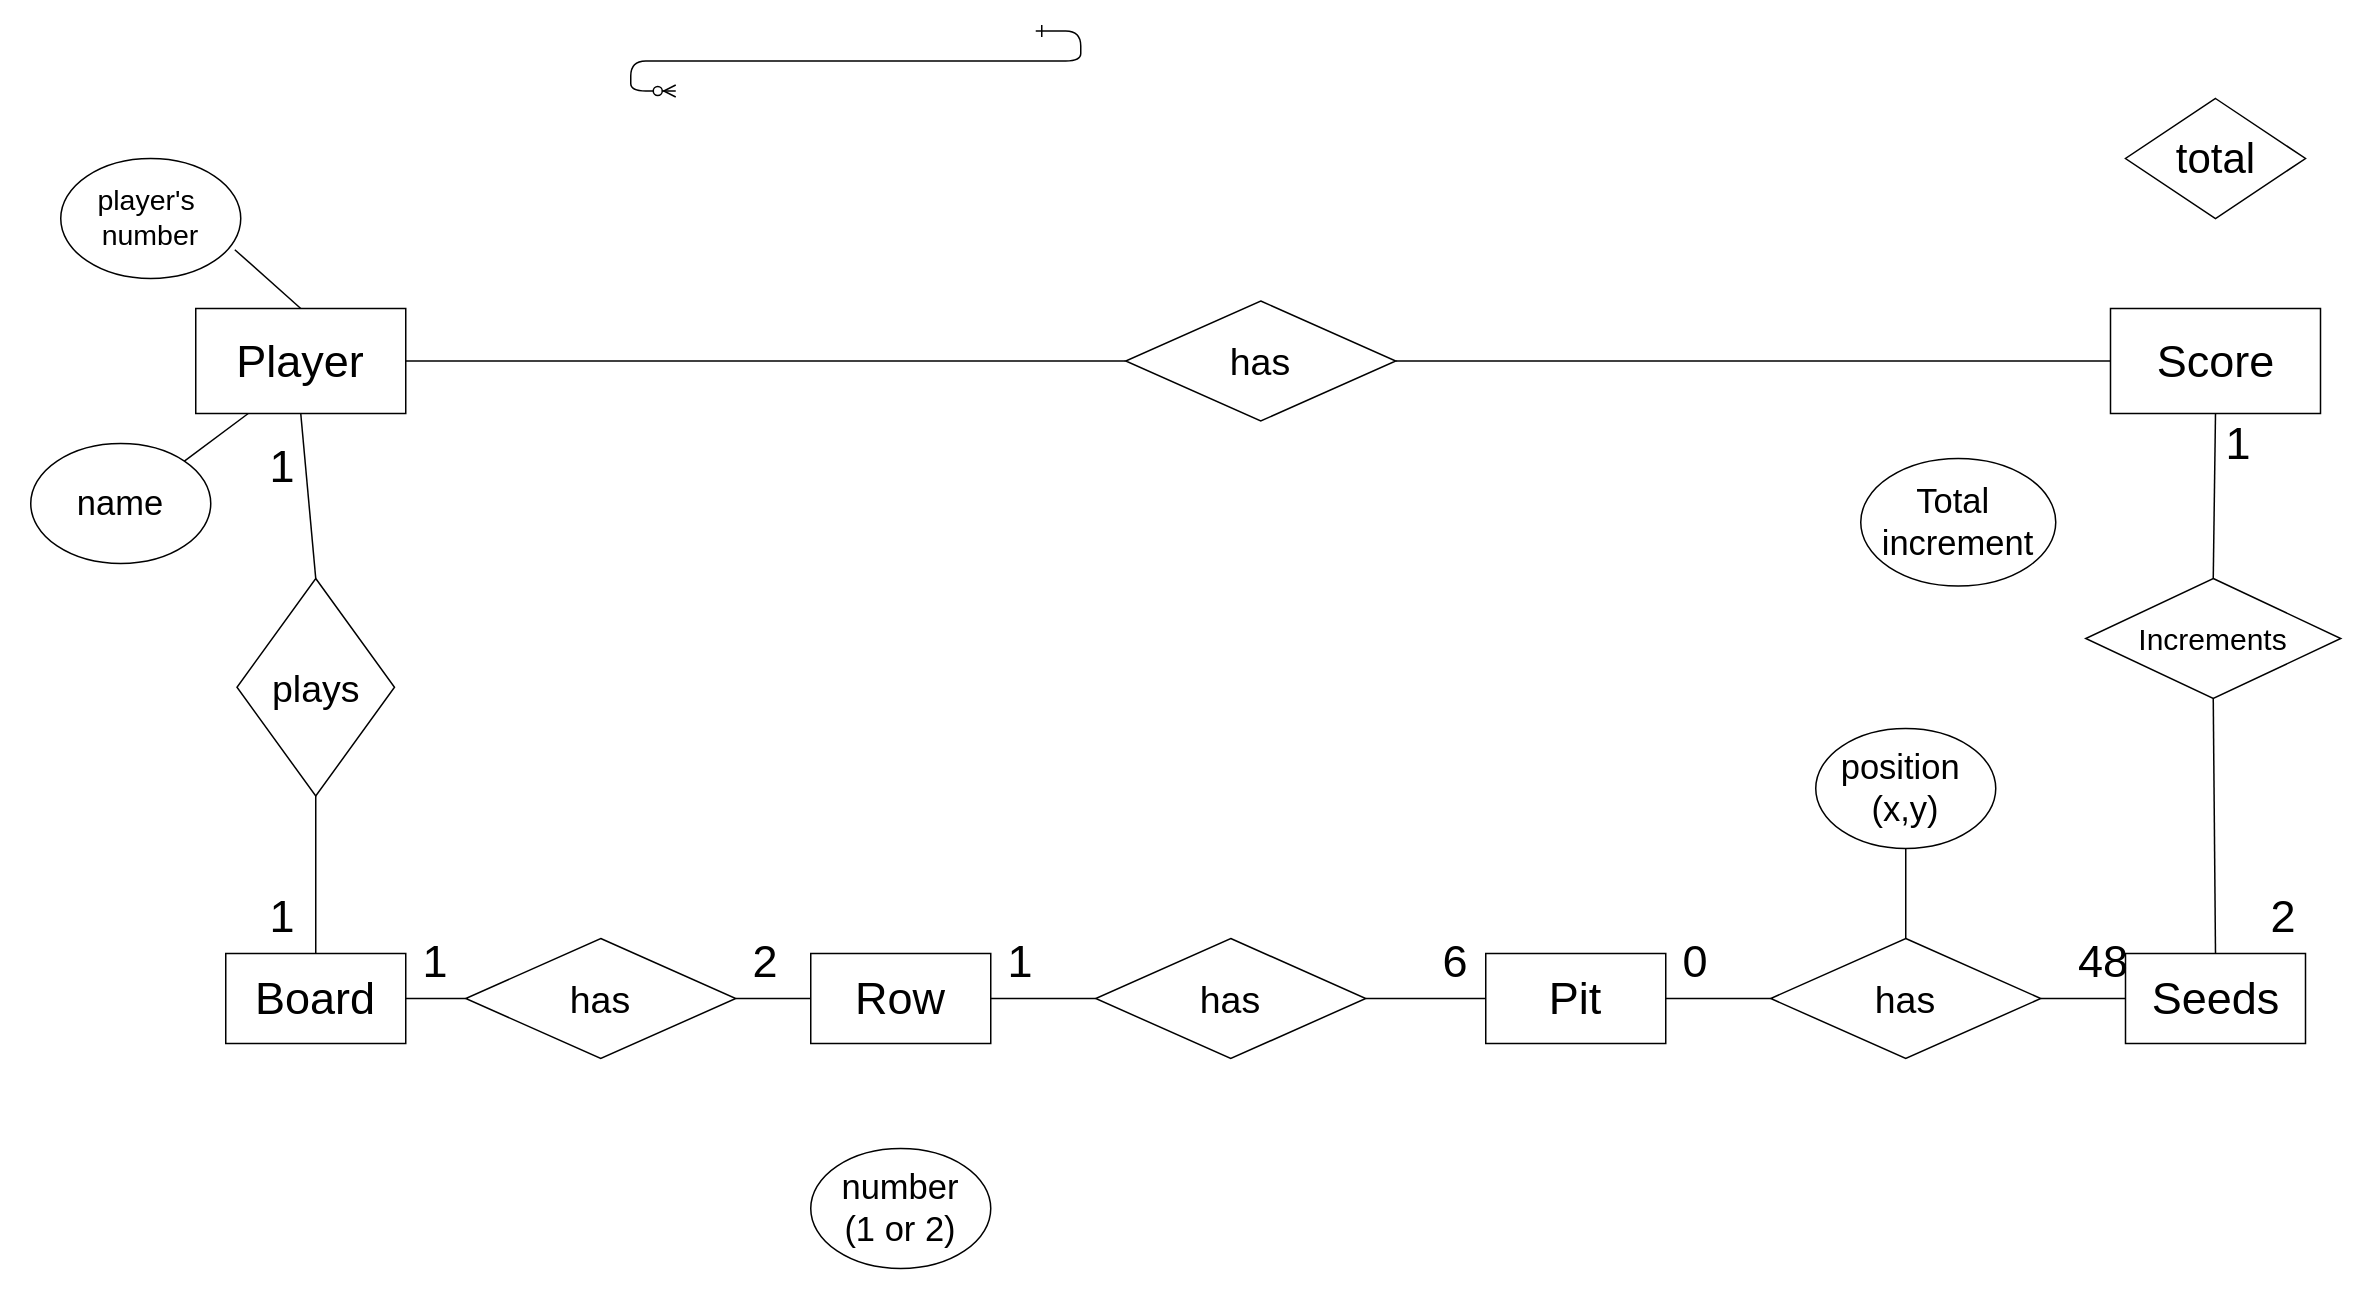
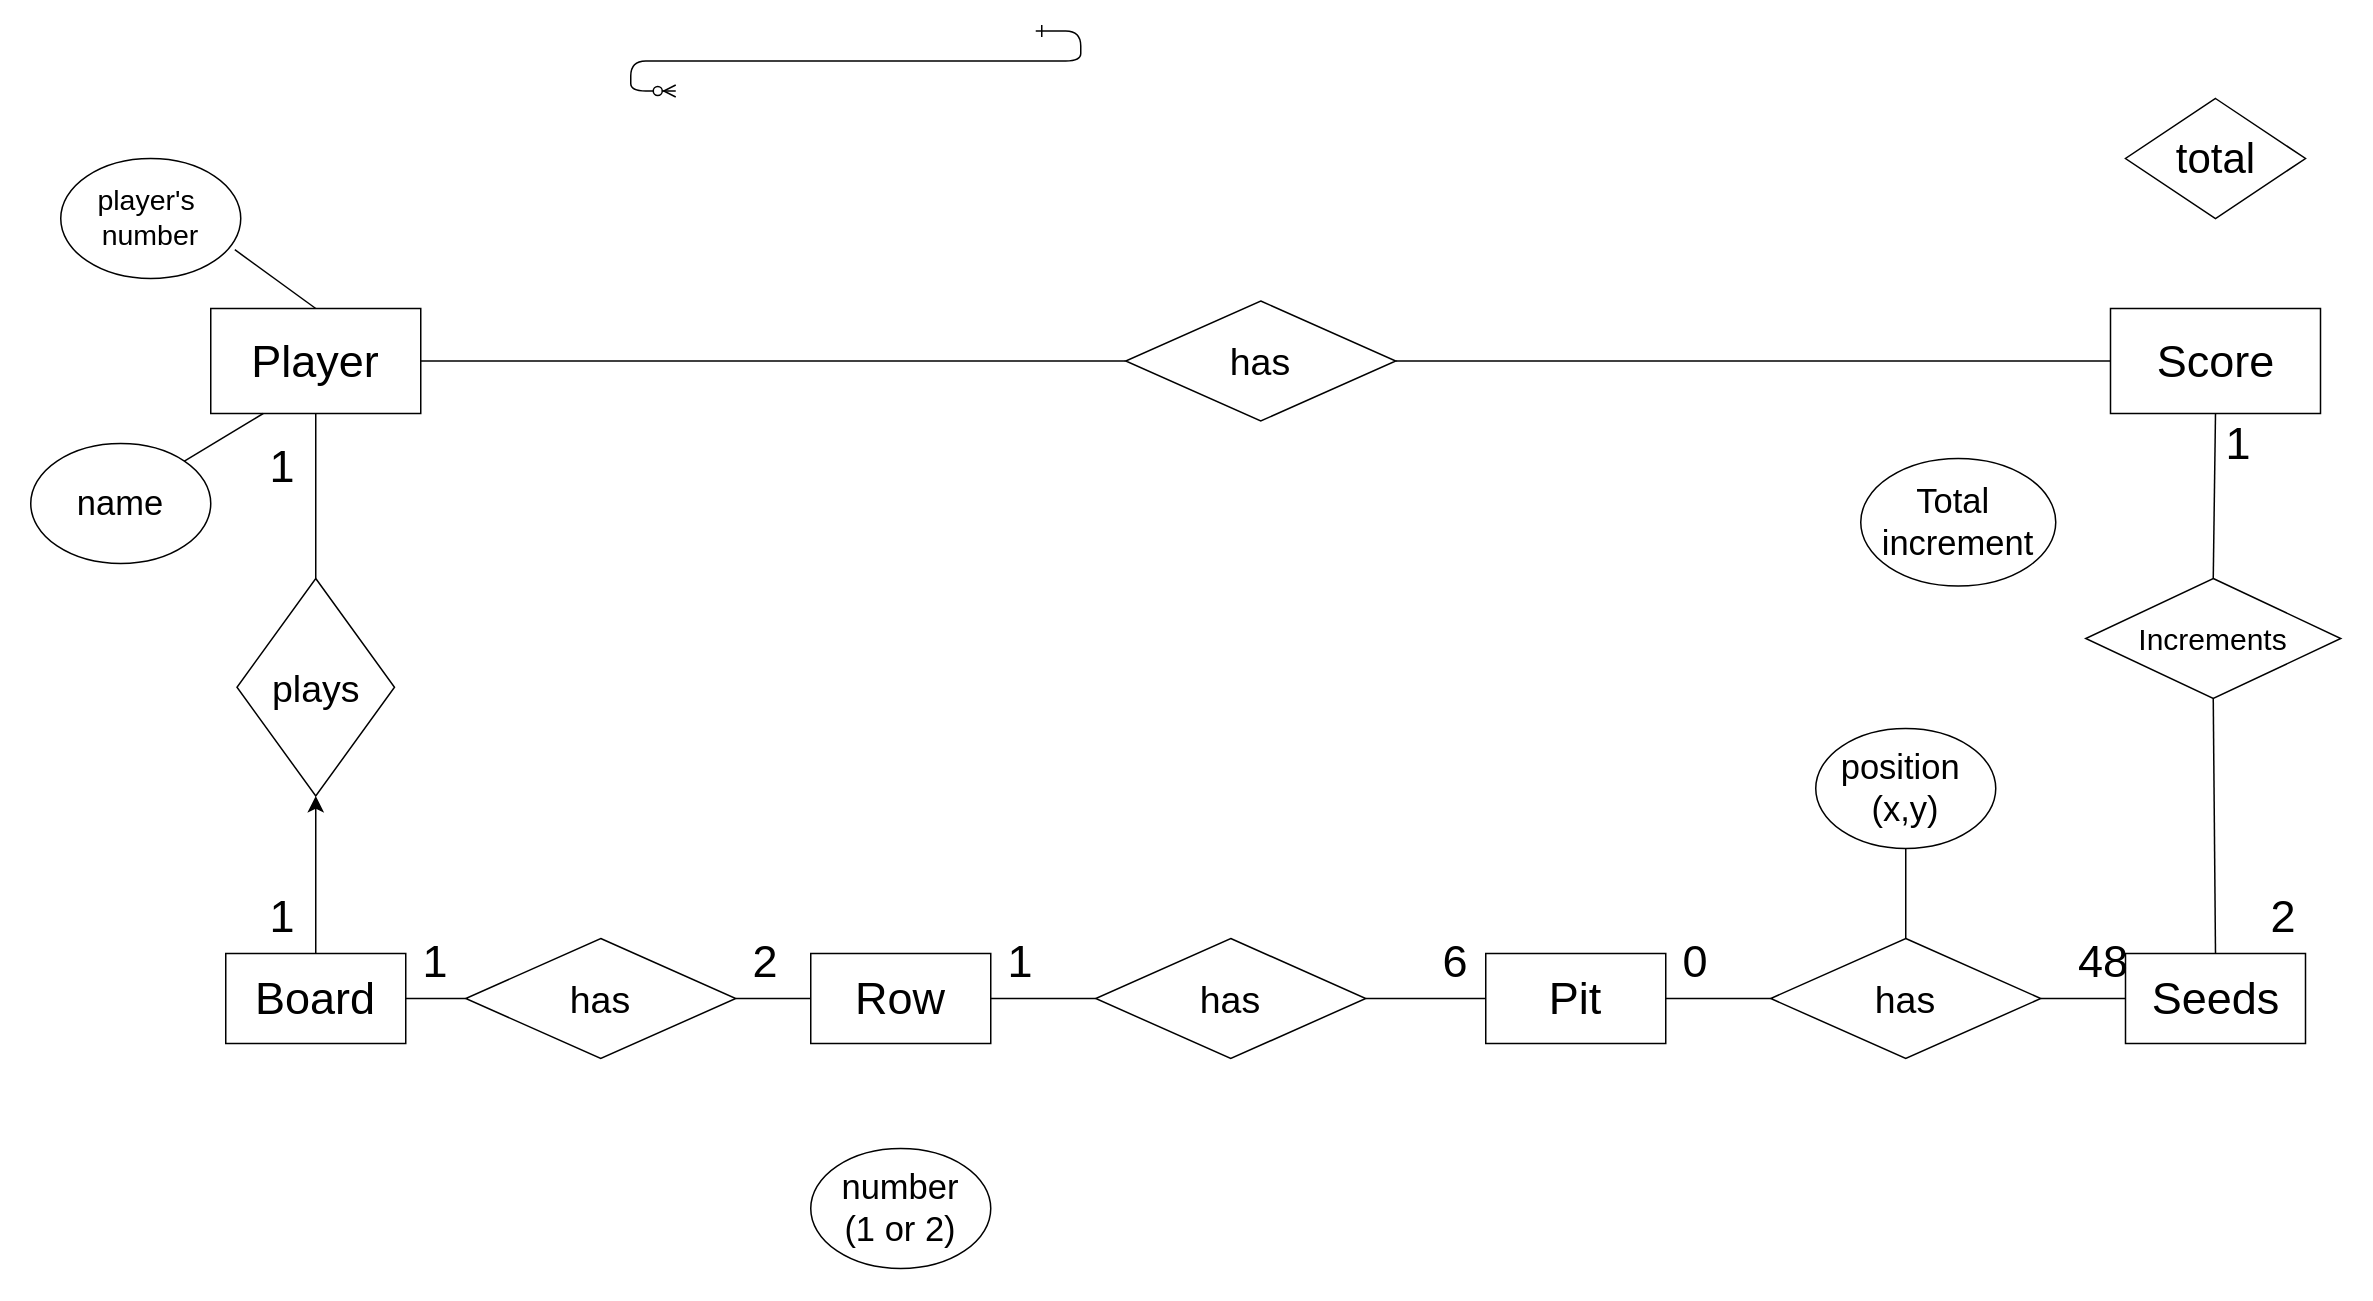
node "Player": moved (301, 361) -> (316, 361)
edge "plays" -- "Board": arrowhead none -> classic
